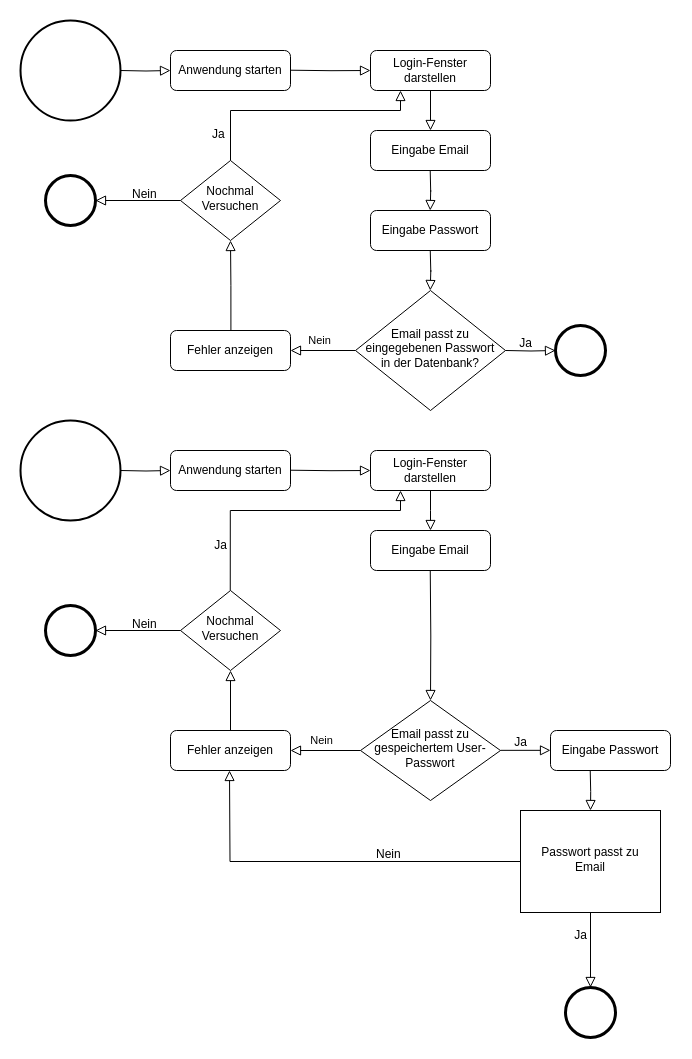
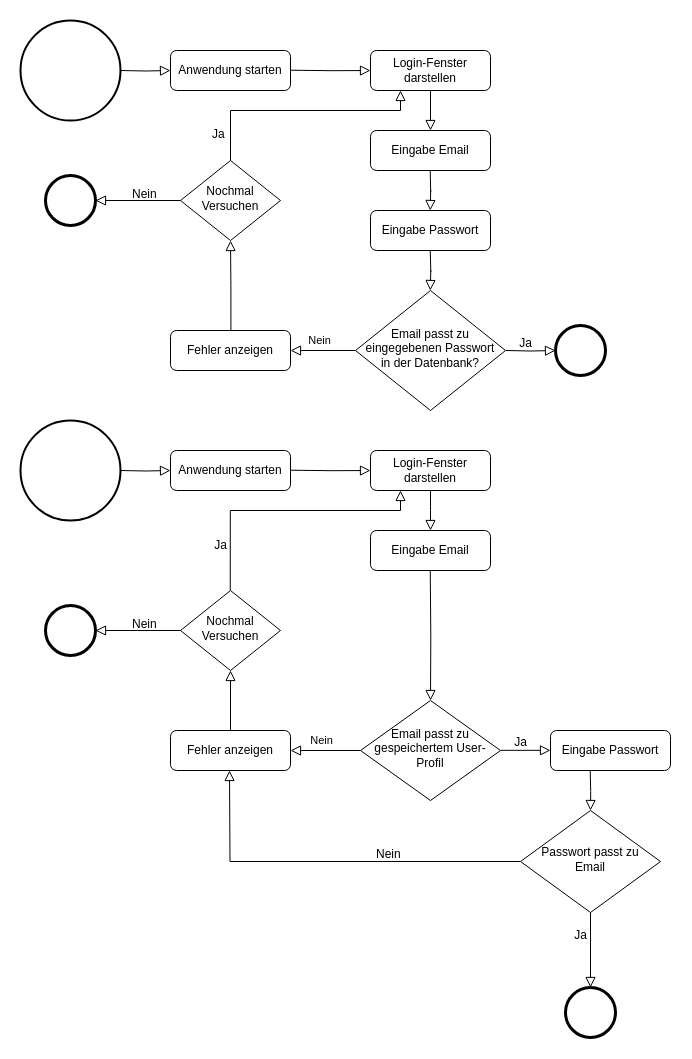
node "Email passt zu gespeichertem User-Passwort": label "Email passt zu gespeichertem User-Passwort" -> "Email passt zu gespeichertem User-Profil"
node "Passwort passt zu Email": shape rectangle -> diamond
